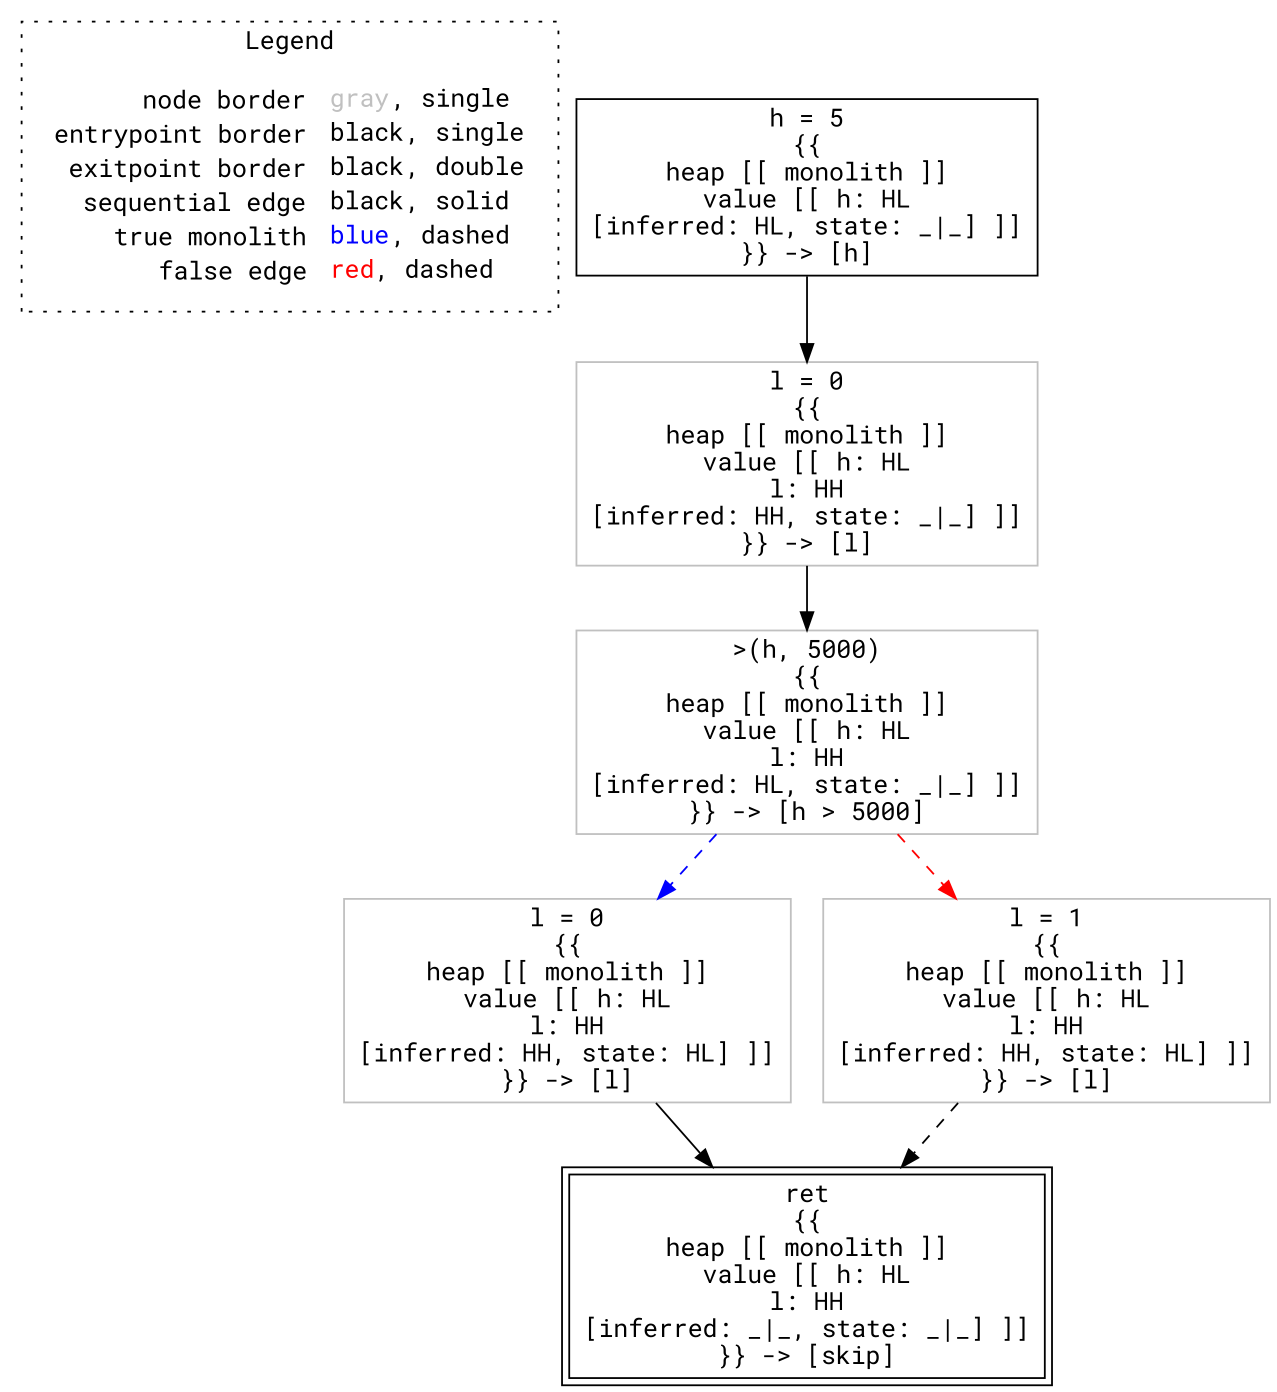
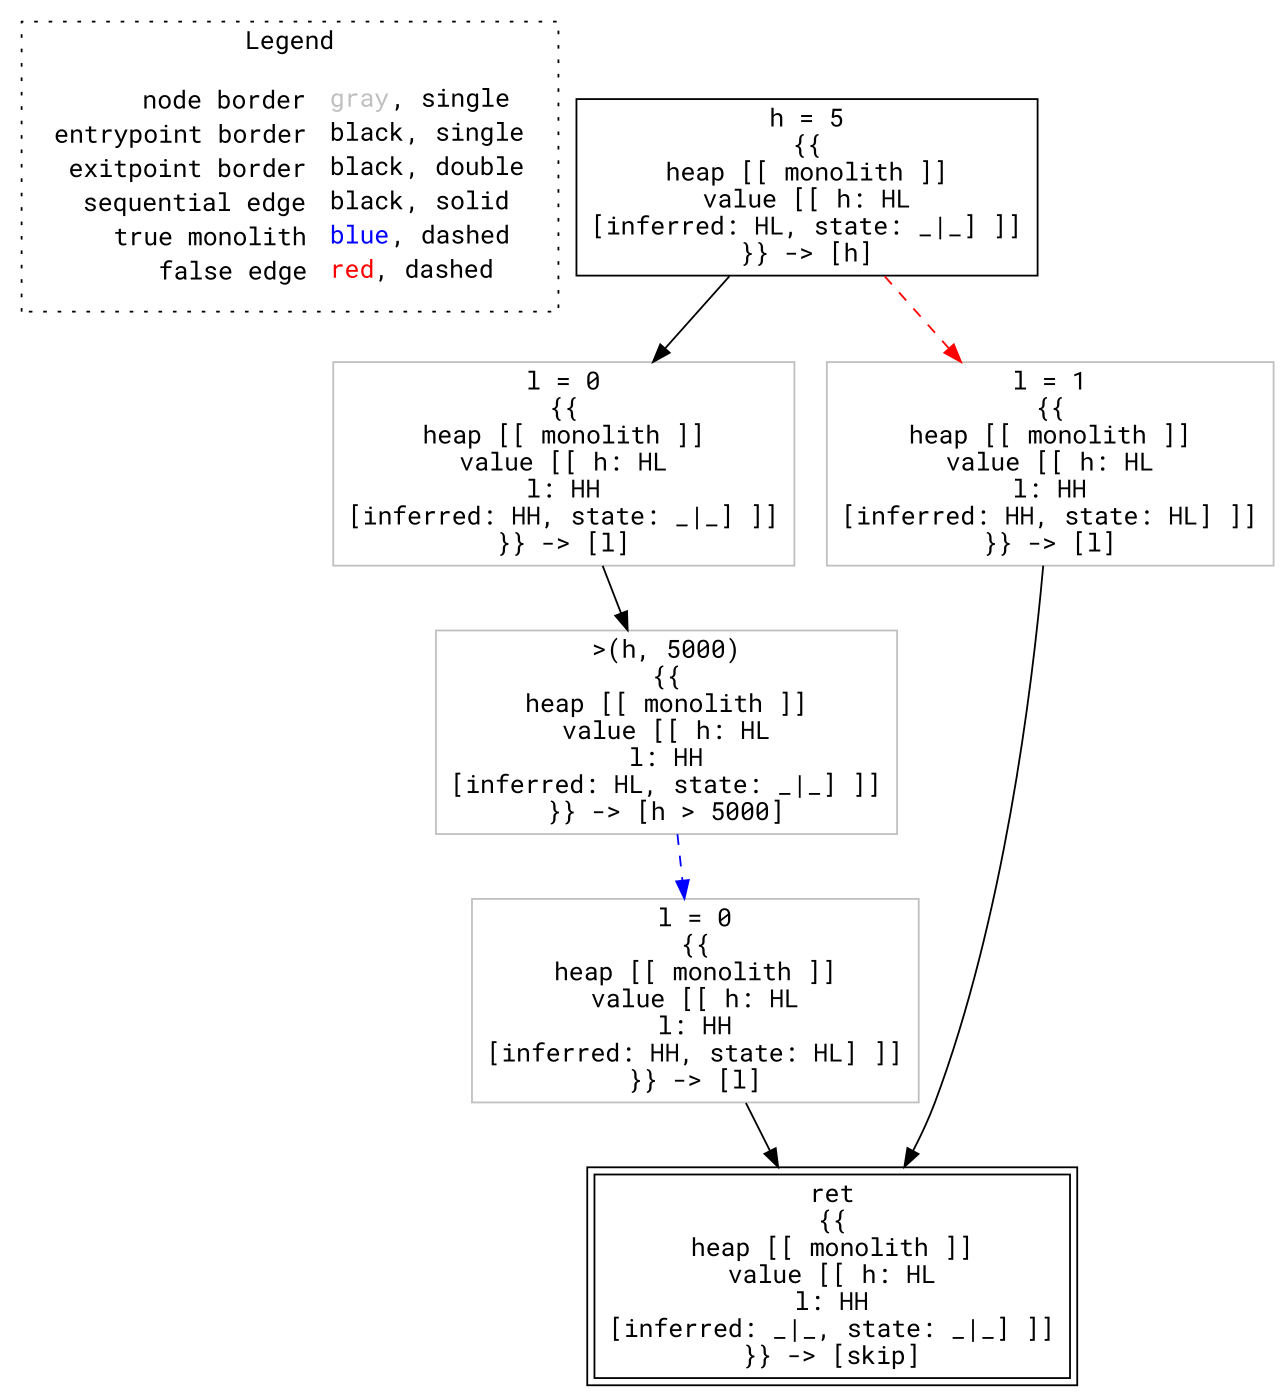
edge ">(h, 5000)" -> "l = 1": now "h = 5" -> "l = 1"
edge "l = 1" -> "ret": style dashed -> solid
